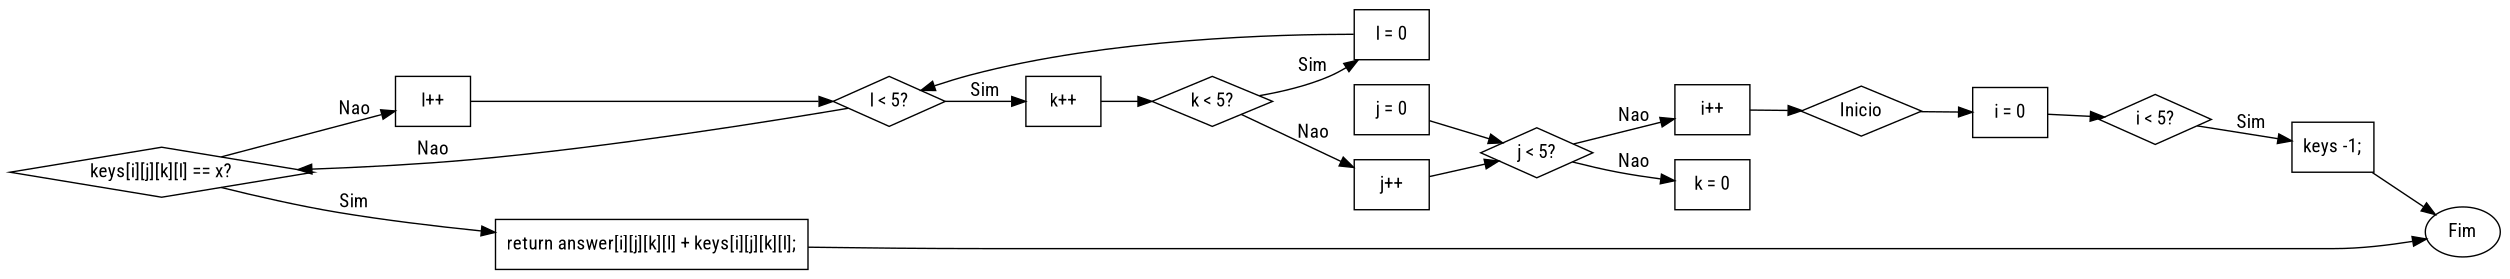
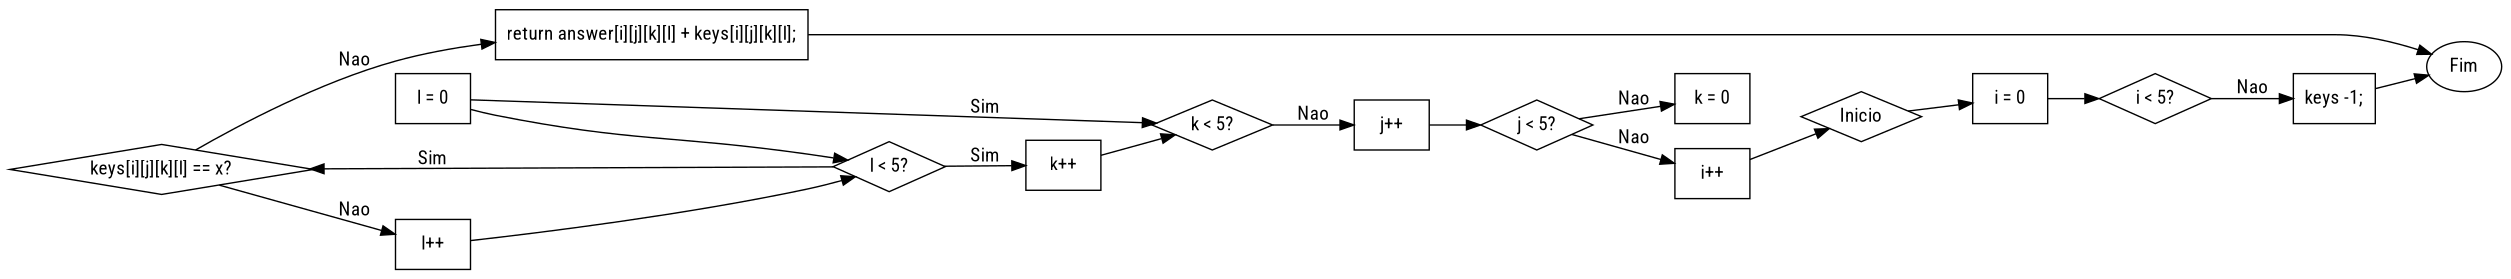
edge "k < 5?" -> "l = 0": reversed
node "j = 0": removed
edge "i < 5?" -> "keys -1;": label "Sim" -> "Nao"
edge "l < 5?" -> "keys[i][j][k][l] == x?": label "Nao" -> "Sim"
edge "keys[i][j][k][l] == x?" -> "return answer[i][j][k][l] + keys[i][j][k][l];": label "Sim" -> "Nao"
